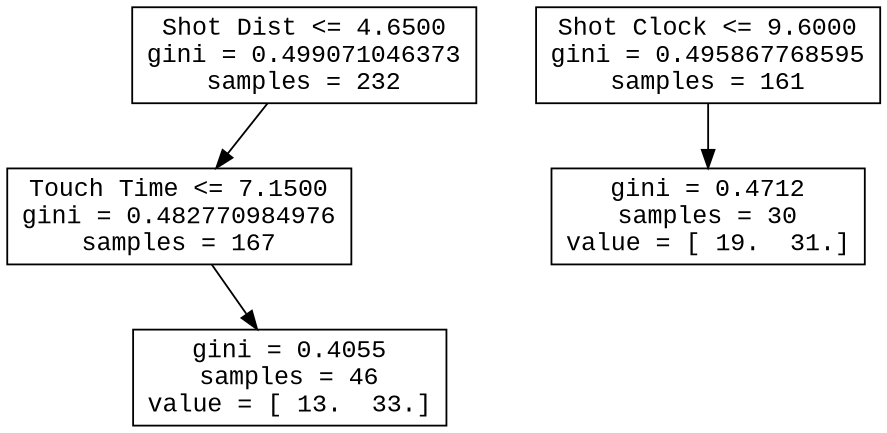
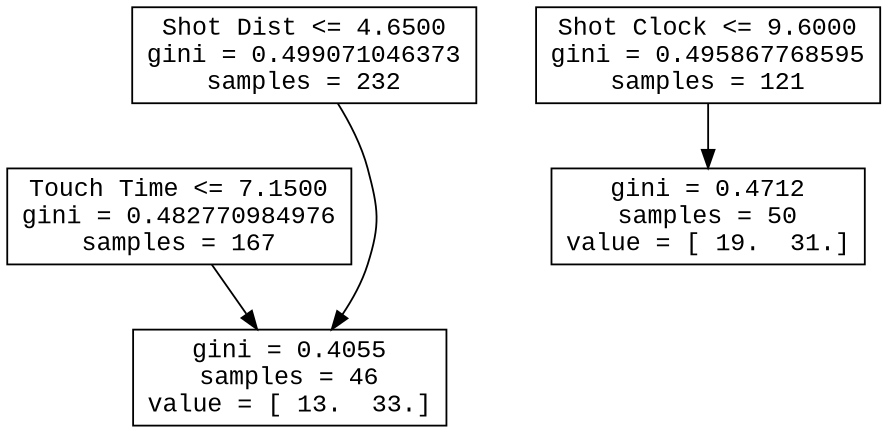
node "Shot Clock <= 9.6000 gini = 0.495867768595 samples = 161": label "Shot Clock <= 9.6000 gini = 0.495867768595 samples = 161" -> "Shot Clock <= 9.6000 gini = 0.495867768595 samples = 121"
edge "Shot Dist <= 4.6500 gini = 0.499071046373 samples = 232" -> "Touch Time <= 7.1500 gini = 0.482770984976 samples = 167": now "Shot Dist <= 4.6500 gini = 0.499071046373 samples = 232" -> "gini = 0.4055 samples = 46 value = [ 13.  33.]"
node "gini = 0.4712 samples = 30 value = [ 19.  31.]": label "gini = 0.4712 samples = 30 value = [ 19.  31.]" -> "gini = 0.4712 samples = 50 value = [ 19.  31.]"
